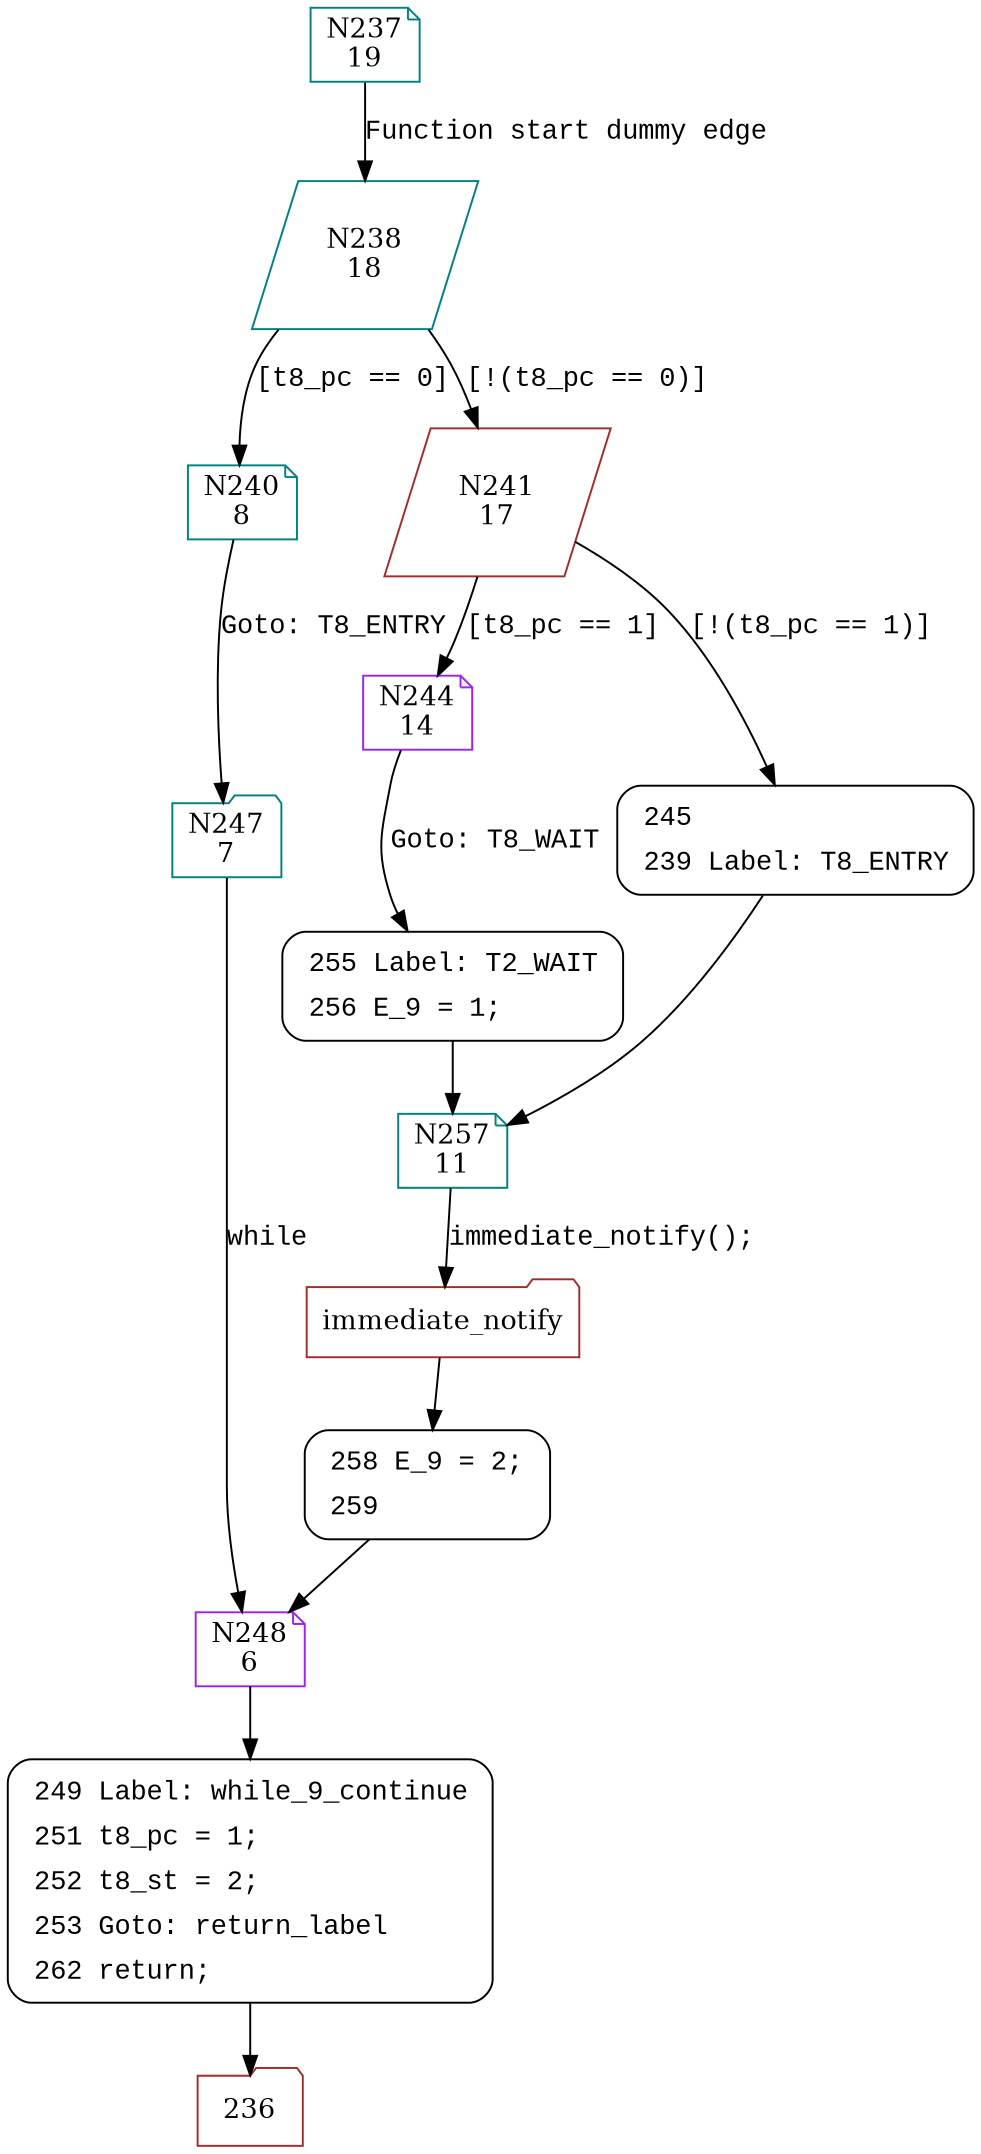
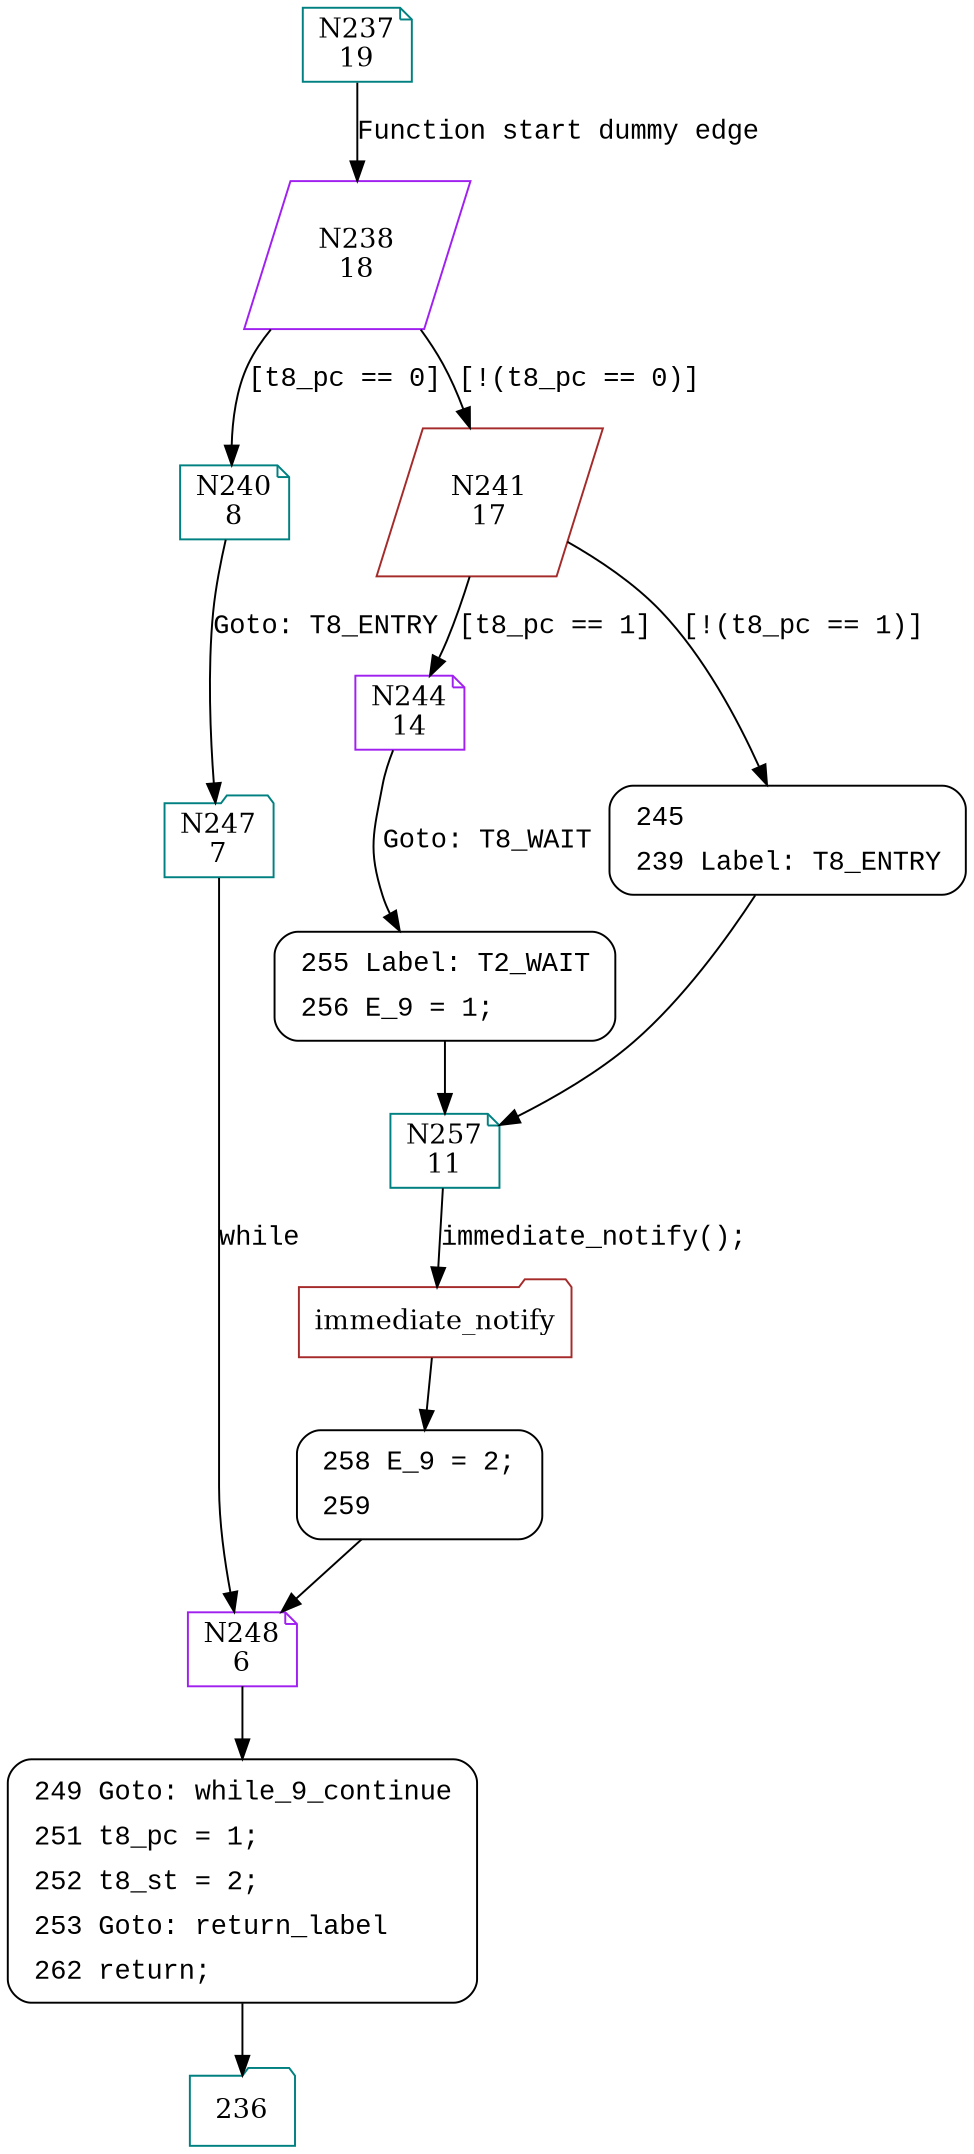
node "N238 18": color teal -> purple
node "249": text "Label: while_9_continue" -> "Goto: while_9_continue"
node "236": color brown -> teal
